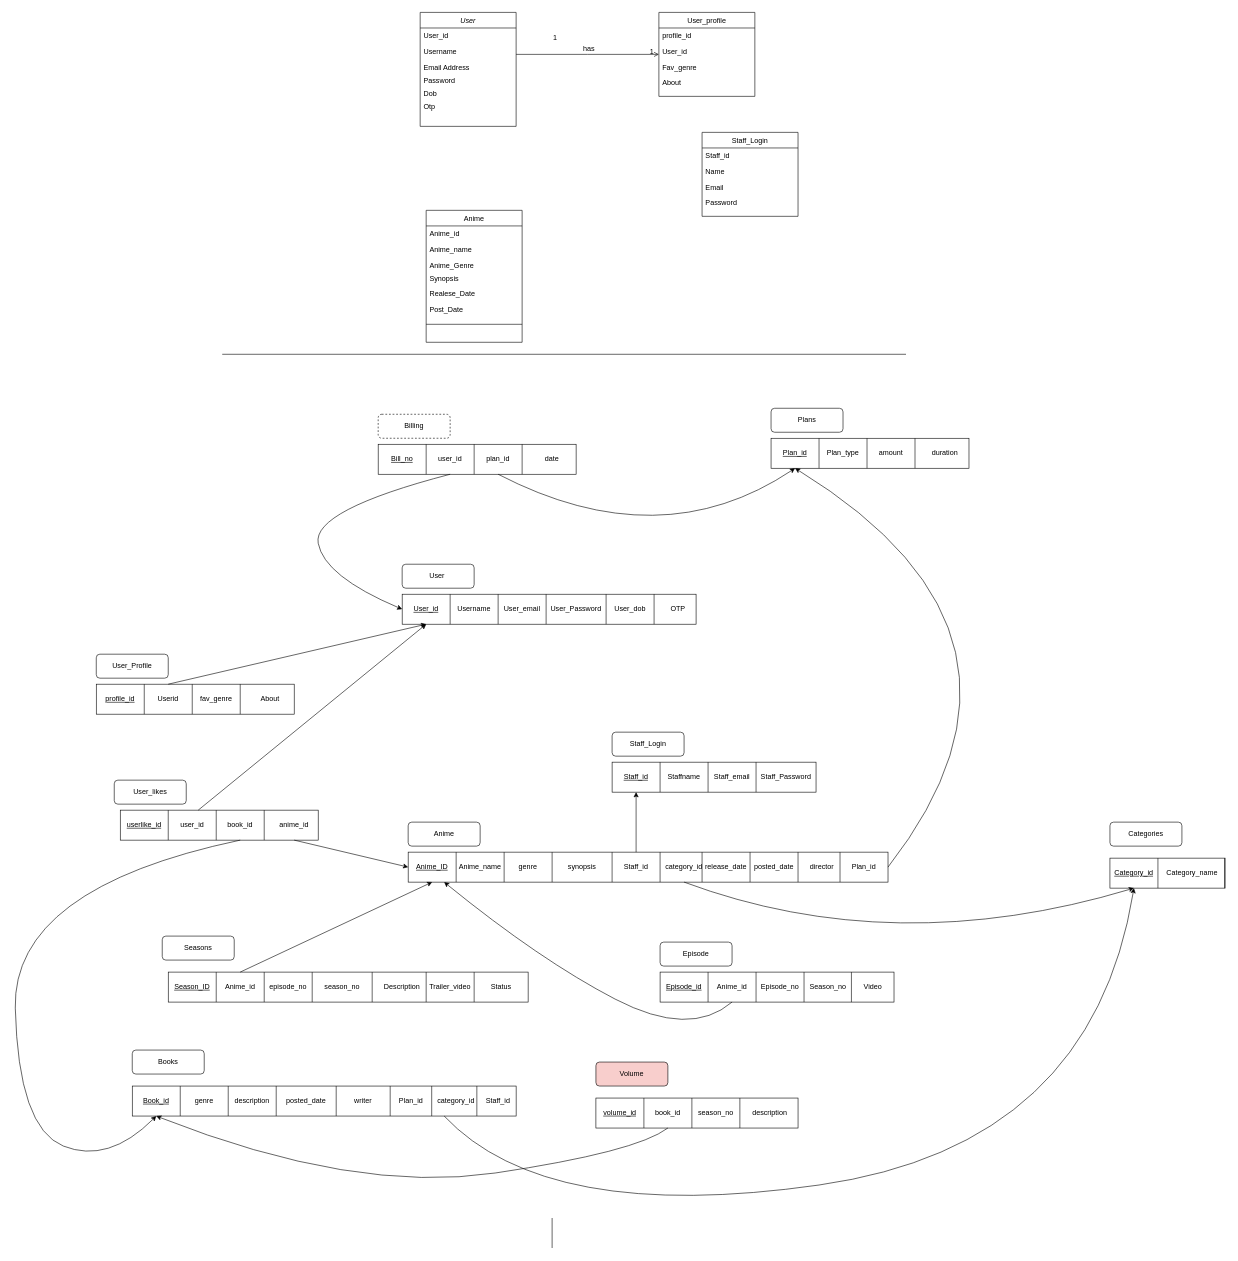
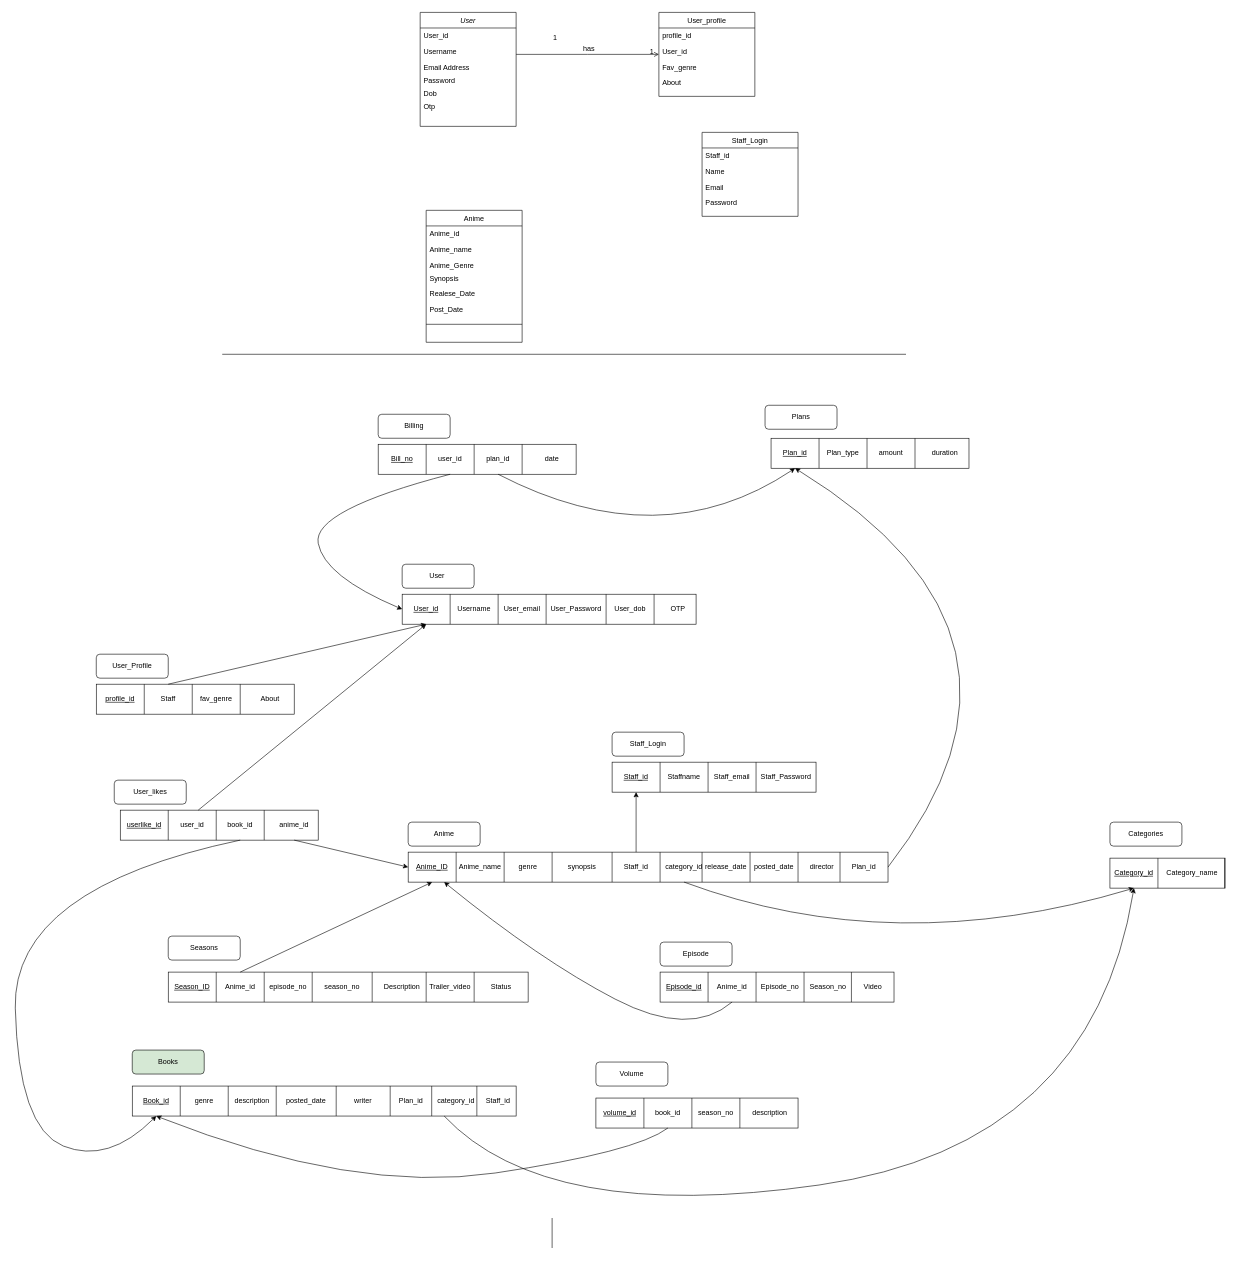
node "Plans": moved (807, 420) -> (801, 417)
node "Billing": style dashed -> solid
node "Userid": label "Userid" -> "Staff"
node "Seasons": moved (198, 948) -> (204, 948)
node "Books": fillcolor #ffffff -> #d5e8d4
node "Volume": fillcolor #f8cecc -> #ffffff
